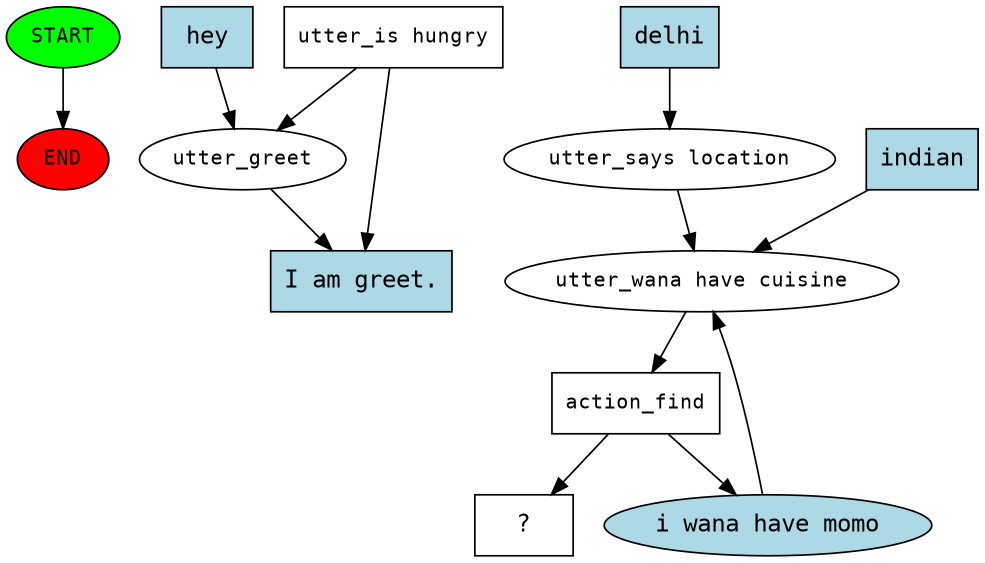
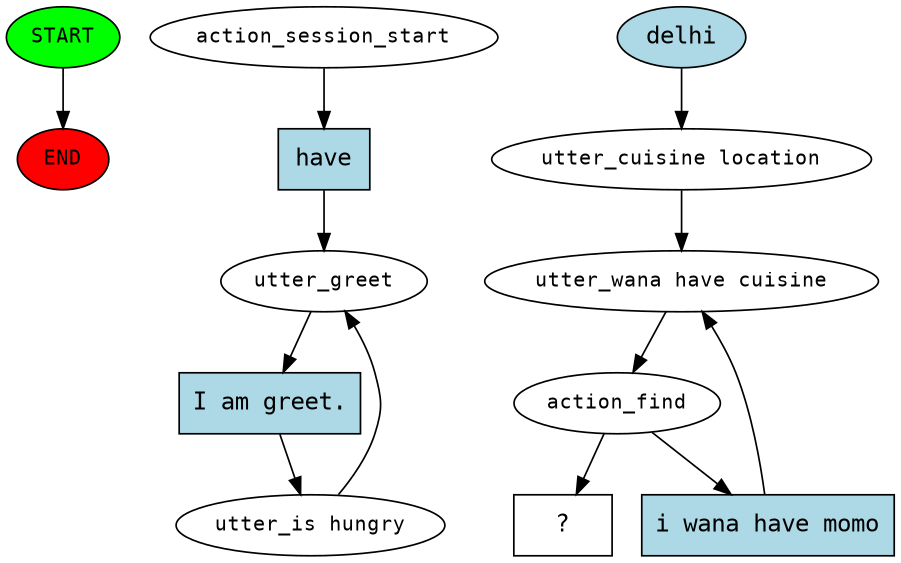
node "hey": label "hey" -> "have"
node "action_session_start": added
node "utter_is hungry": shape box -> ellipse
node "delhi": shape box -> ellipse
edge "utter_is hungry" -> "I am greet.": reversed
node "utter_says location": label "utter_says location" -> "utter_cuisine location"
node "indian": removed
node "action_find": shape box -> ellipse
node "i wana have momo": shape ellipse -> box
